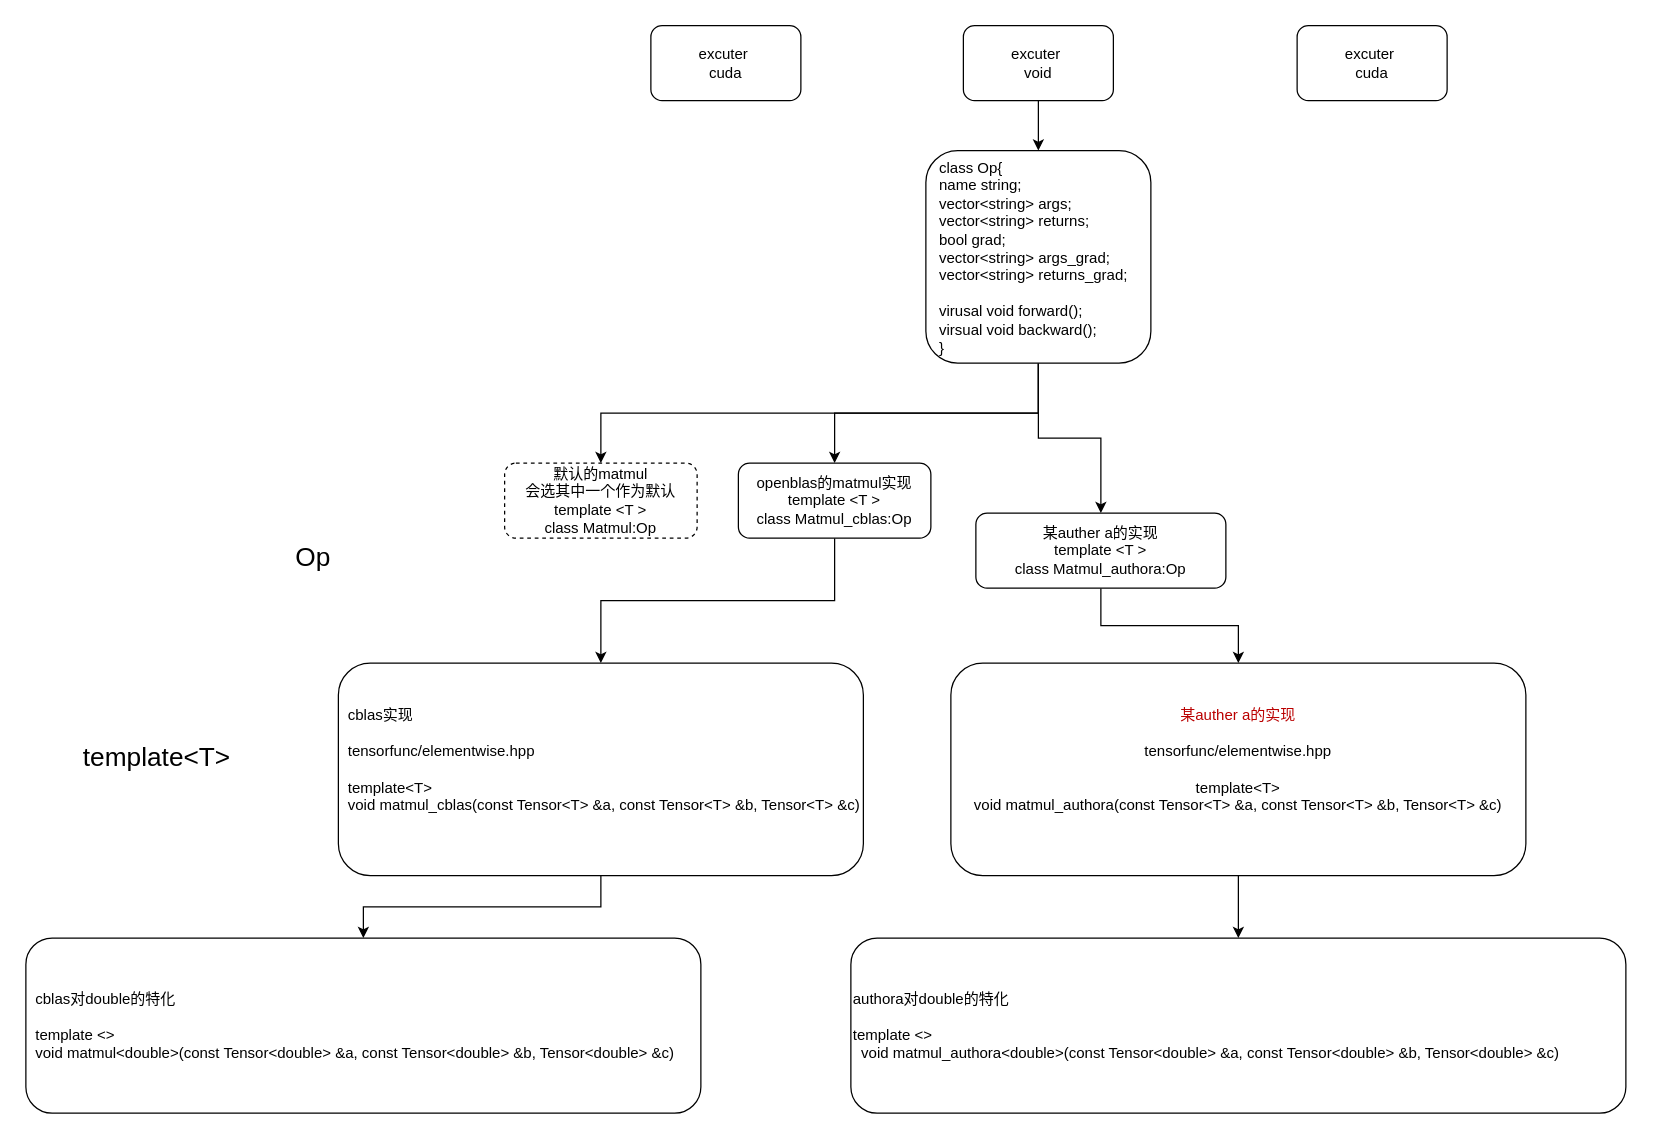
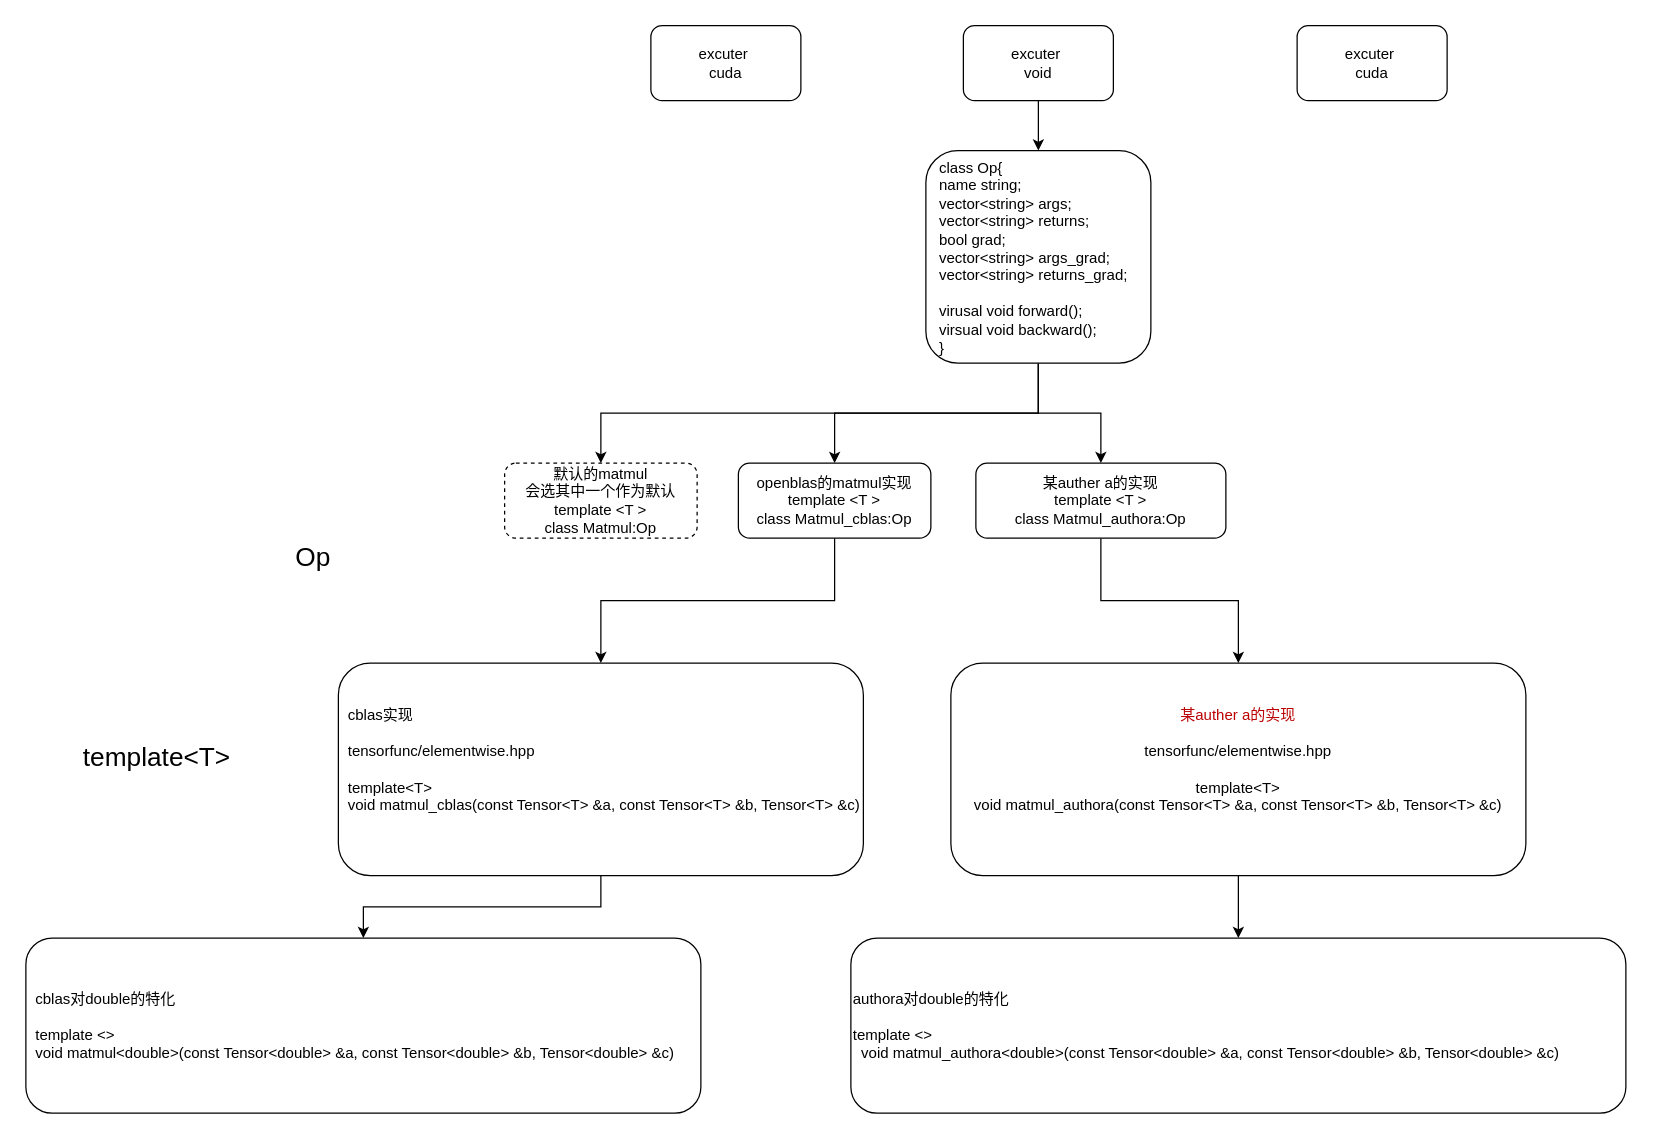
node "某auther a的实现 template <T > class Matmul_authora:Op": moved (1101, 551) -> (1101, 501)
